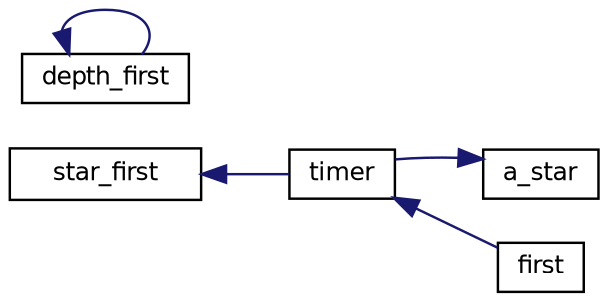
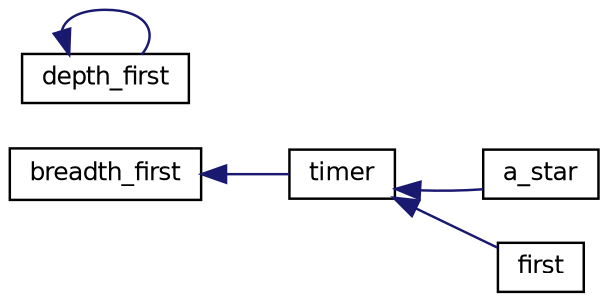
edge "timer" -> "a_star": reversed
node "star_first": label "star_first" -> "breadth_first"
